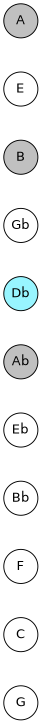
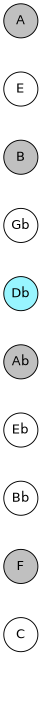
node "F": fillcolor white -> gray
node "G": removed
